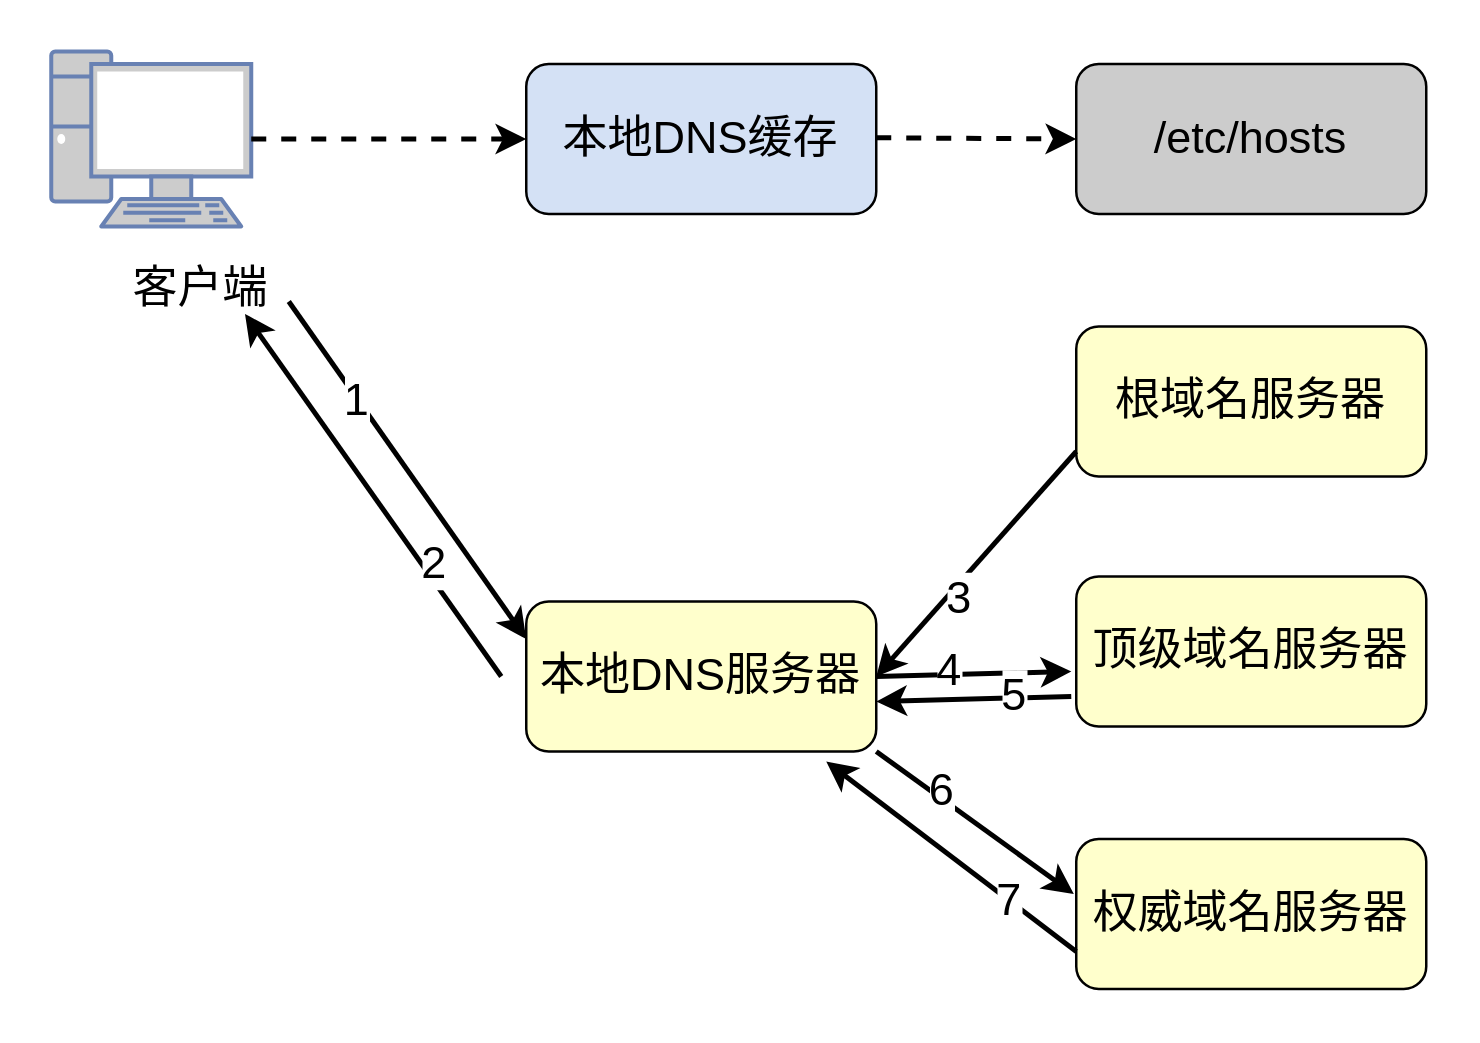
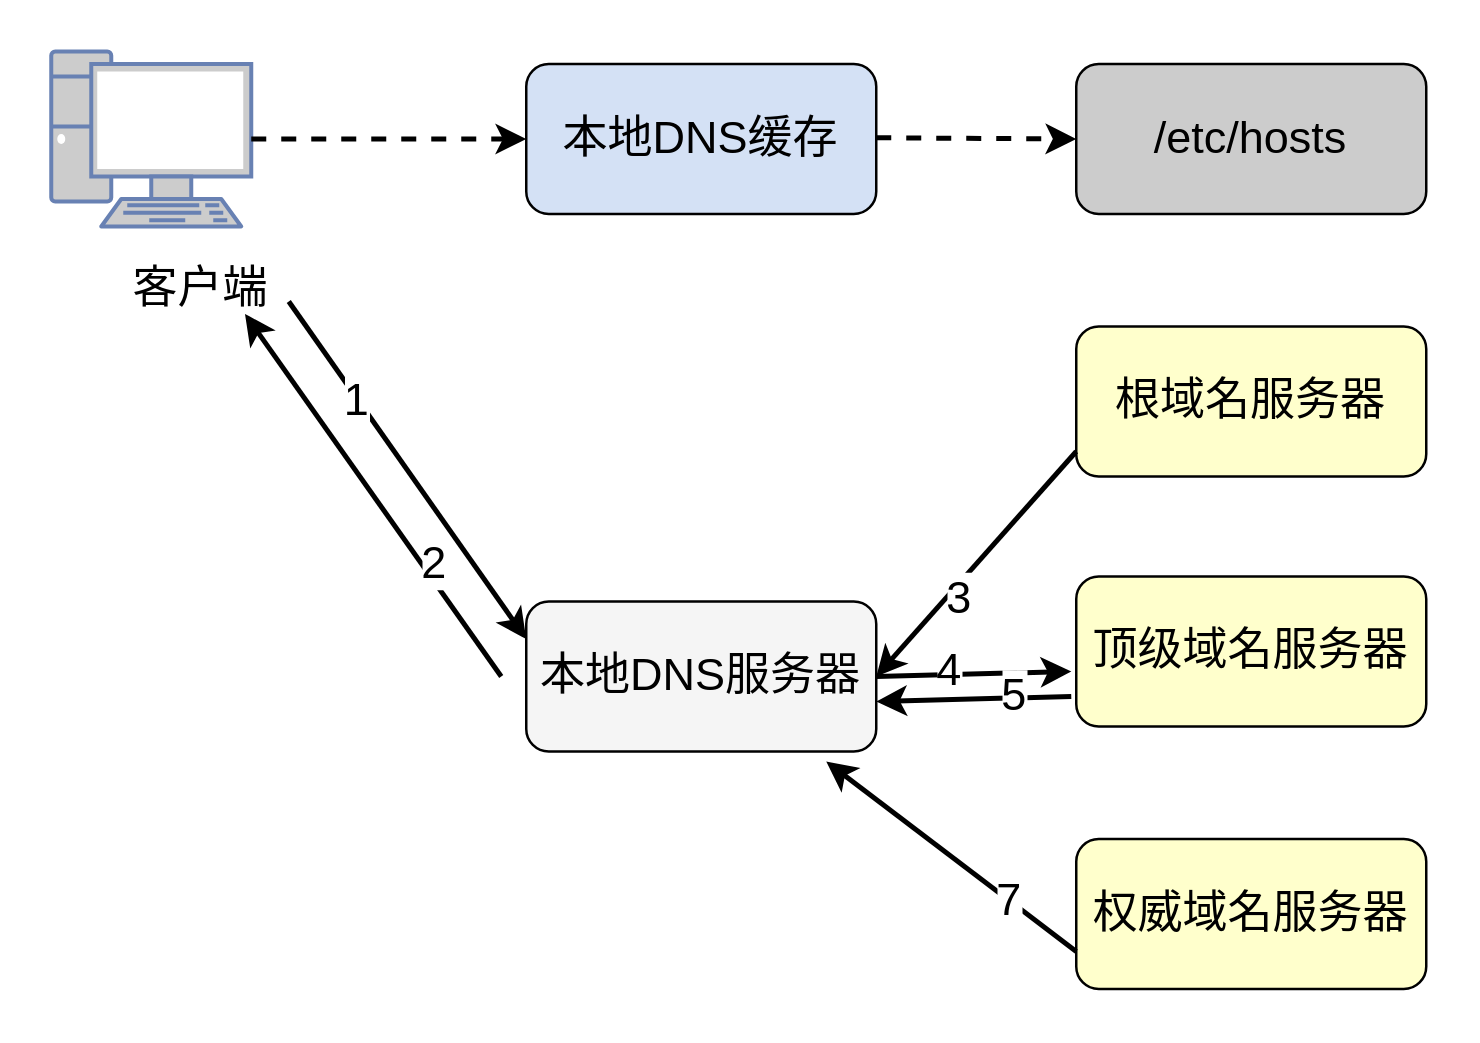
node "本地DNS服务器": fillcolor #ffffcc -> #f5f5f5
edge "本地DNS服务器" -> "权威域名服务器": removed, label "6"
